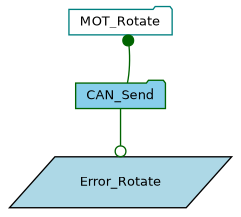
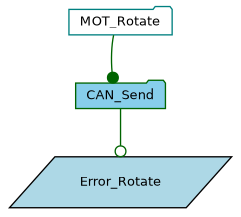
edge "CAN_Send" -> "MOT_Rotate": reversed
